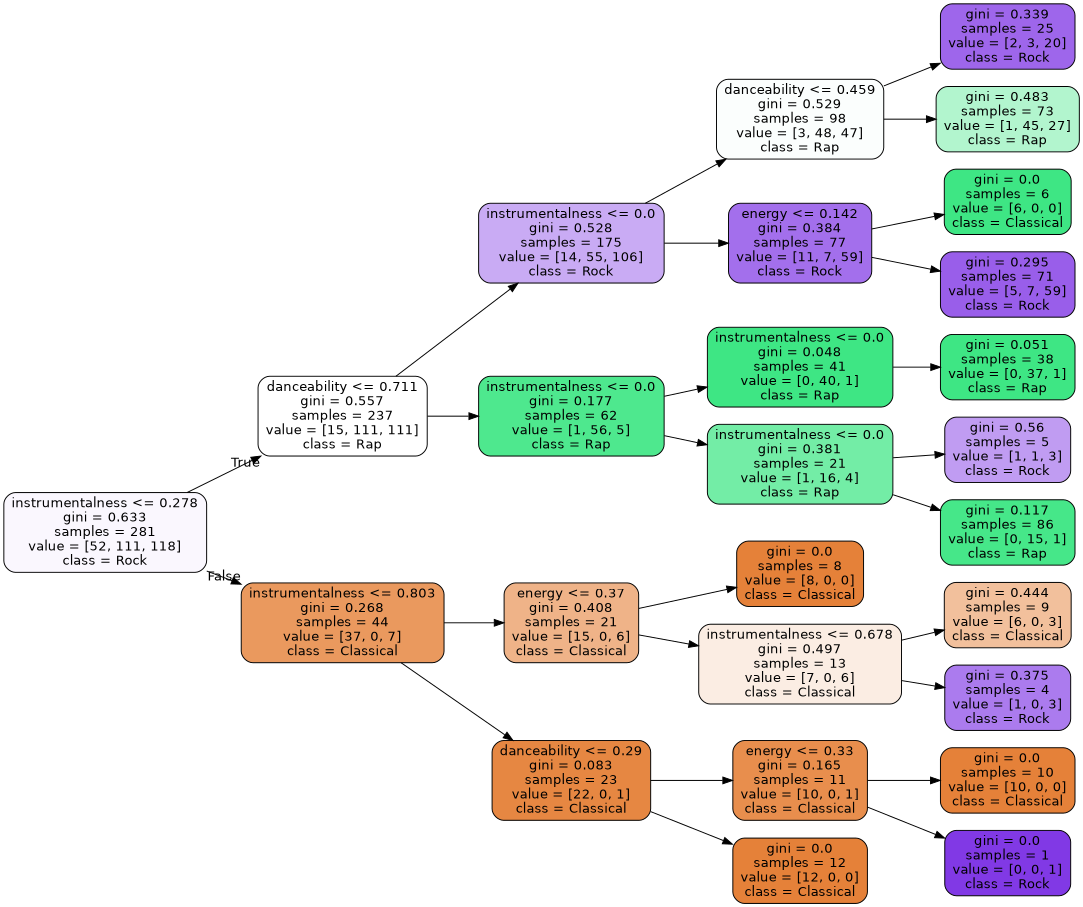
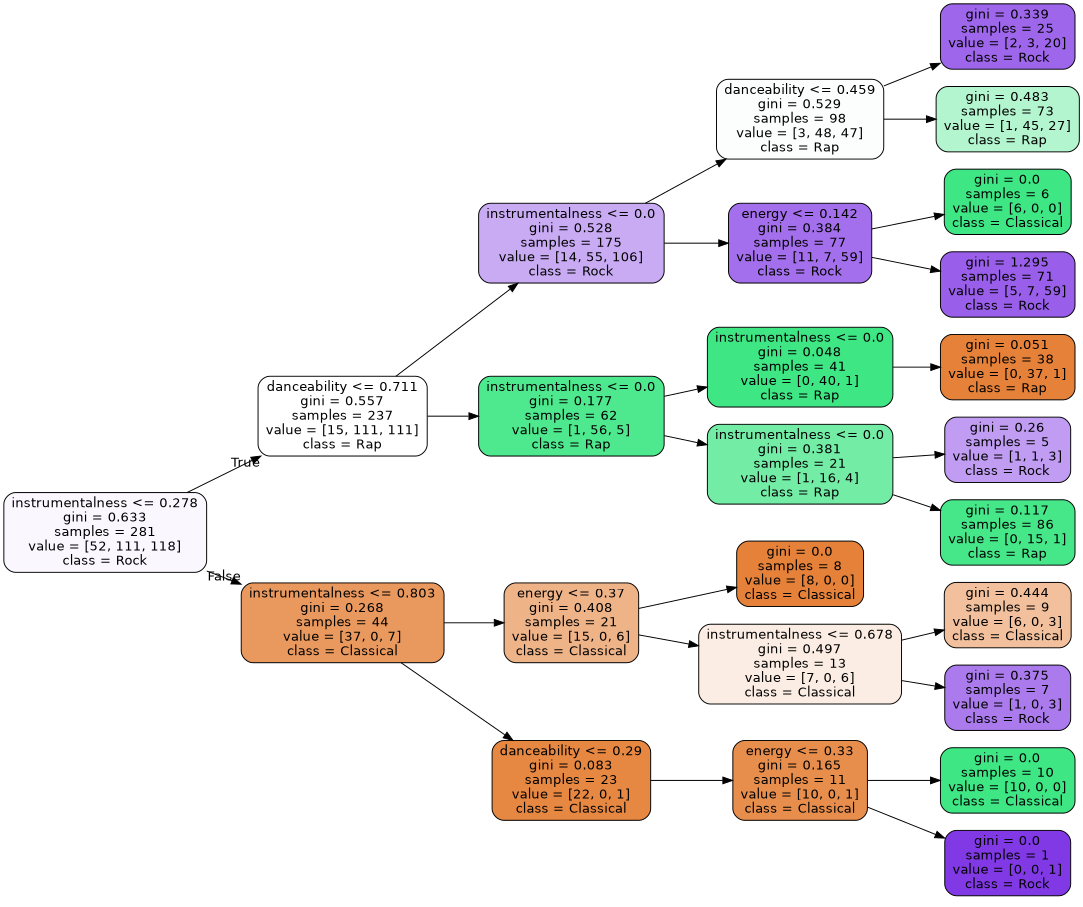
node "gini = 0.295 samples = 71 value = [5, 7, 59] class = Rock": label "gini = 0.295 samples = 71 value = [5, 7, 59] class = Rock" -> "gini = 1.295 samples = 71 value = [5, 7, 59] class = Rock"
node "gini = 0.051 samples = 38 value = [0, 37, 1] class = Rap": fillcolor #3ee684 -> #e58139
node "gini = 0.56 samples = 5 value = [1, 1, 3] class = Rock": label "gini = 0.56 samples = 5 value = [1, 1, 3] class = Rock" -> "gini = 0.26 samples = 5 value = [1, 1, 3] class = Rock"
node "gini = 0.375 samples = 4 value = [1, 0, 3] class = Rock": label "gini = 0.375 samples = 4 value = [1, 0, 3] class = Rock" -> "gini = 0.375 samples = 7 value = [1, 0, 3] class = Rock"
node "gini = 0.0 samples = 10 value = [10, 0, 0] class = Classical": fillcolor #e58139 -> #3ee684
node "gini = 0.0 samples = 12 value = [12, 0, 0] class = Classical": removed
